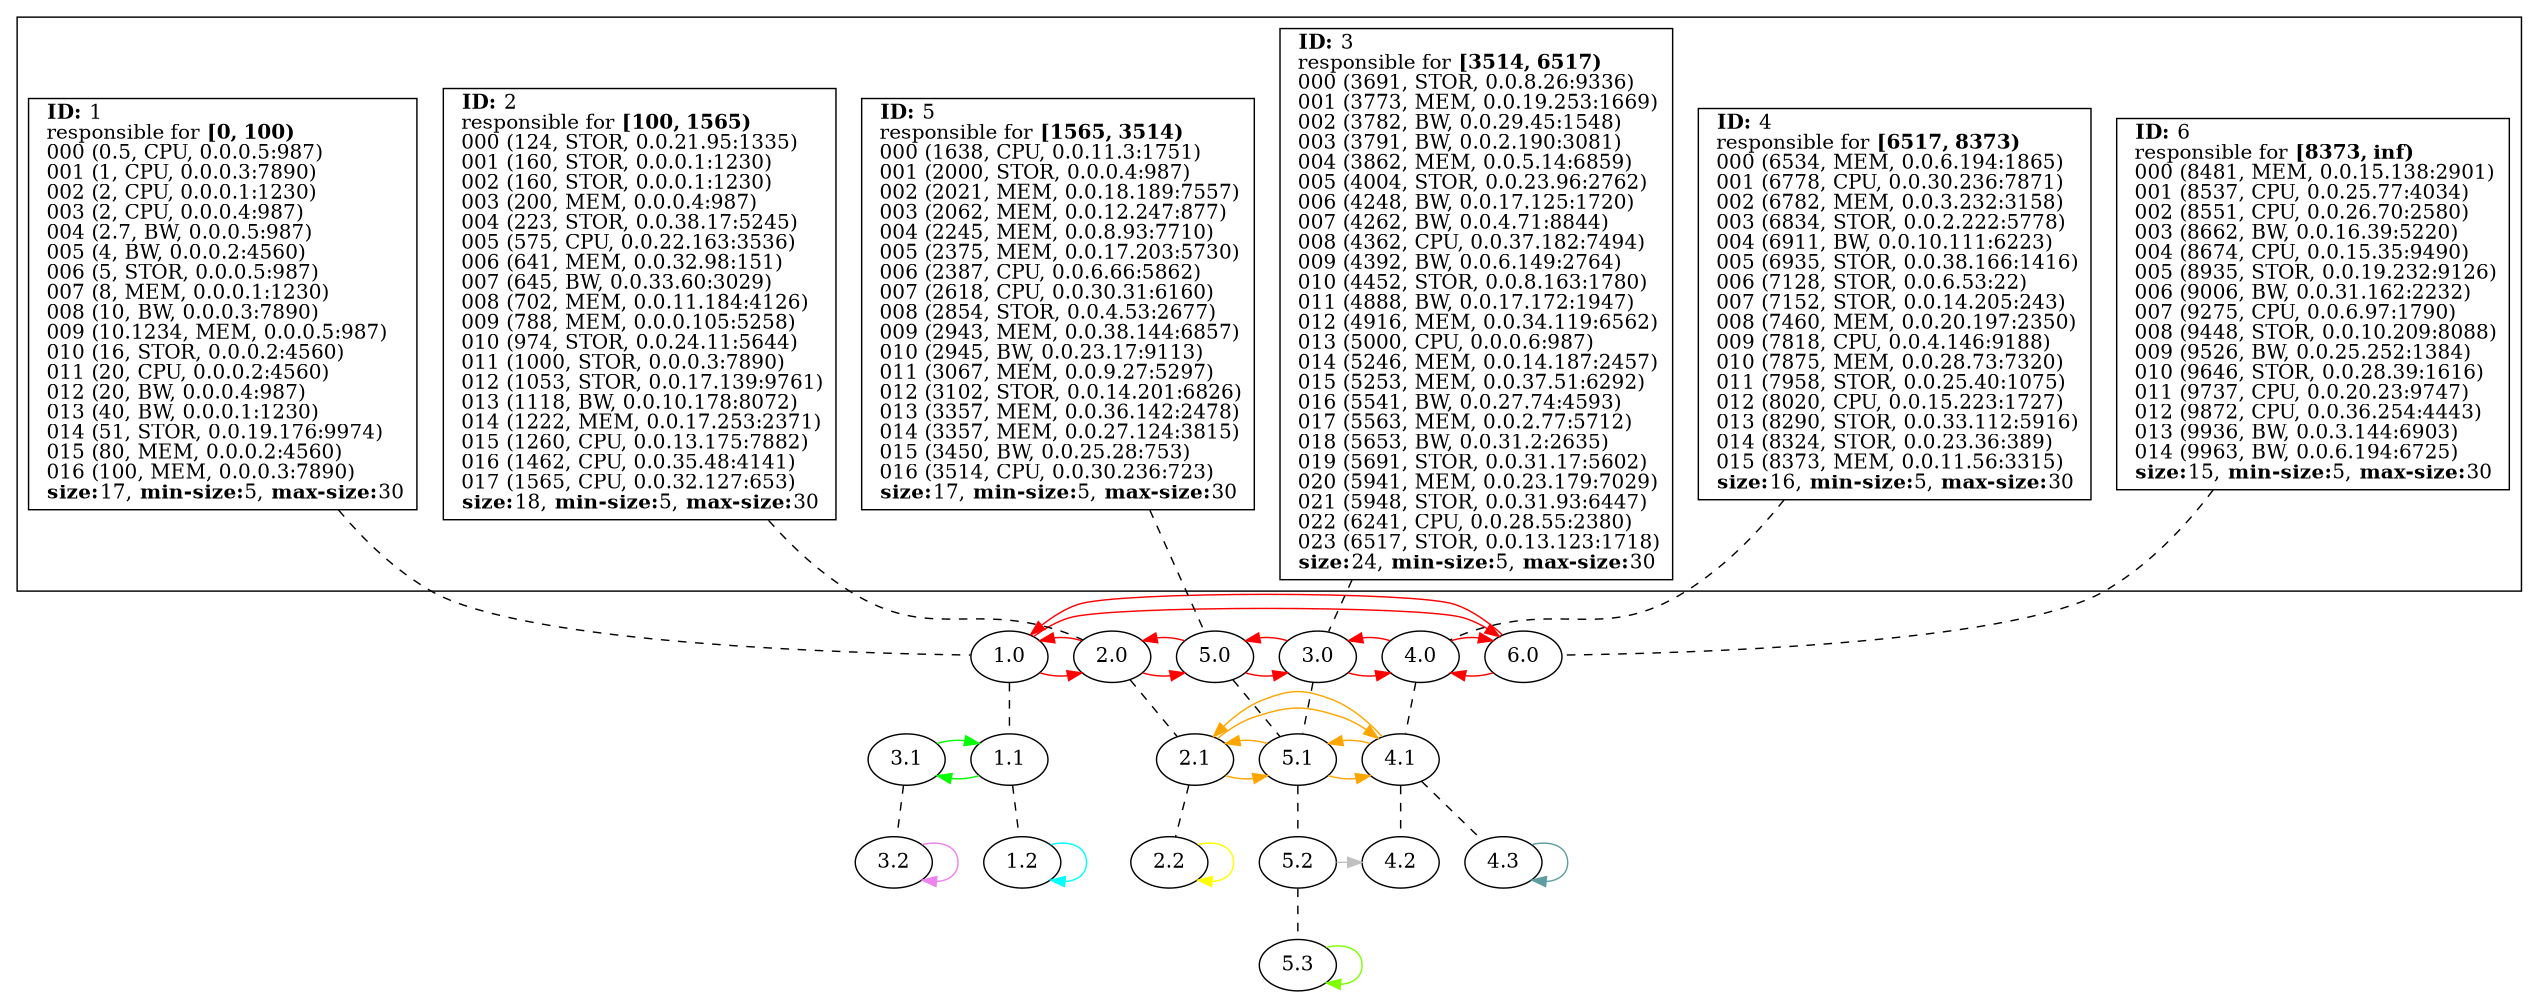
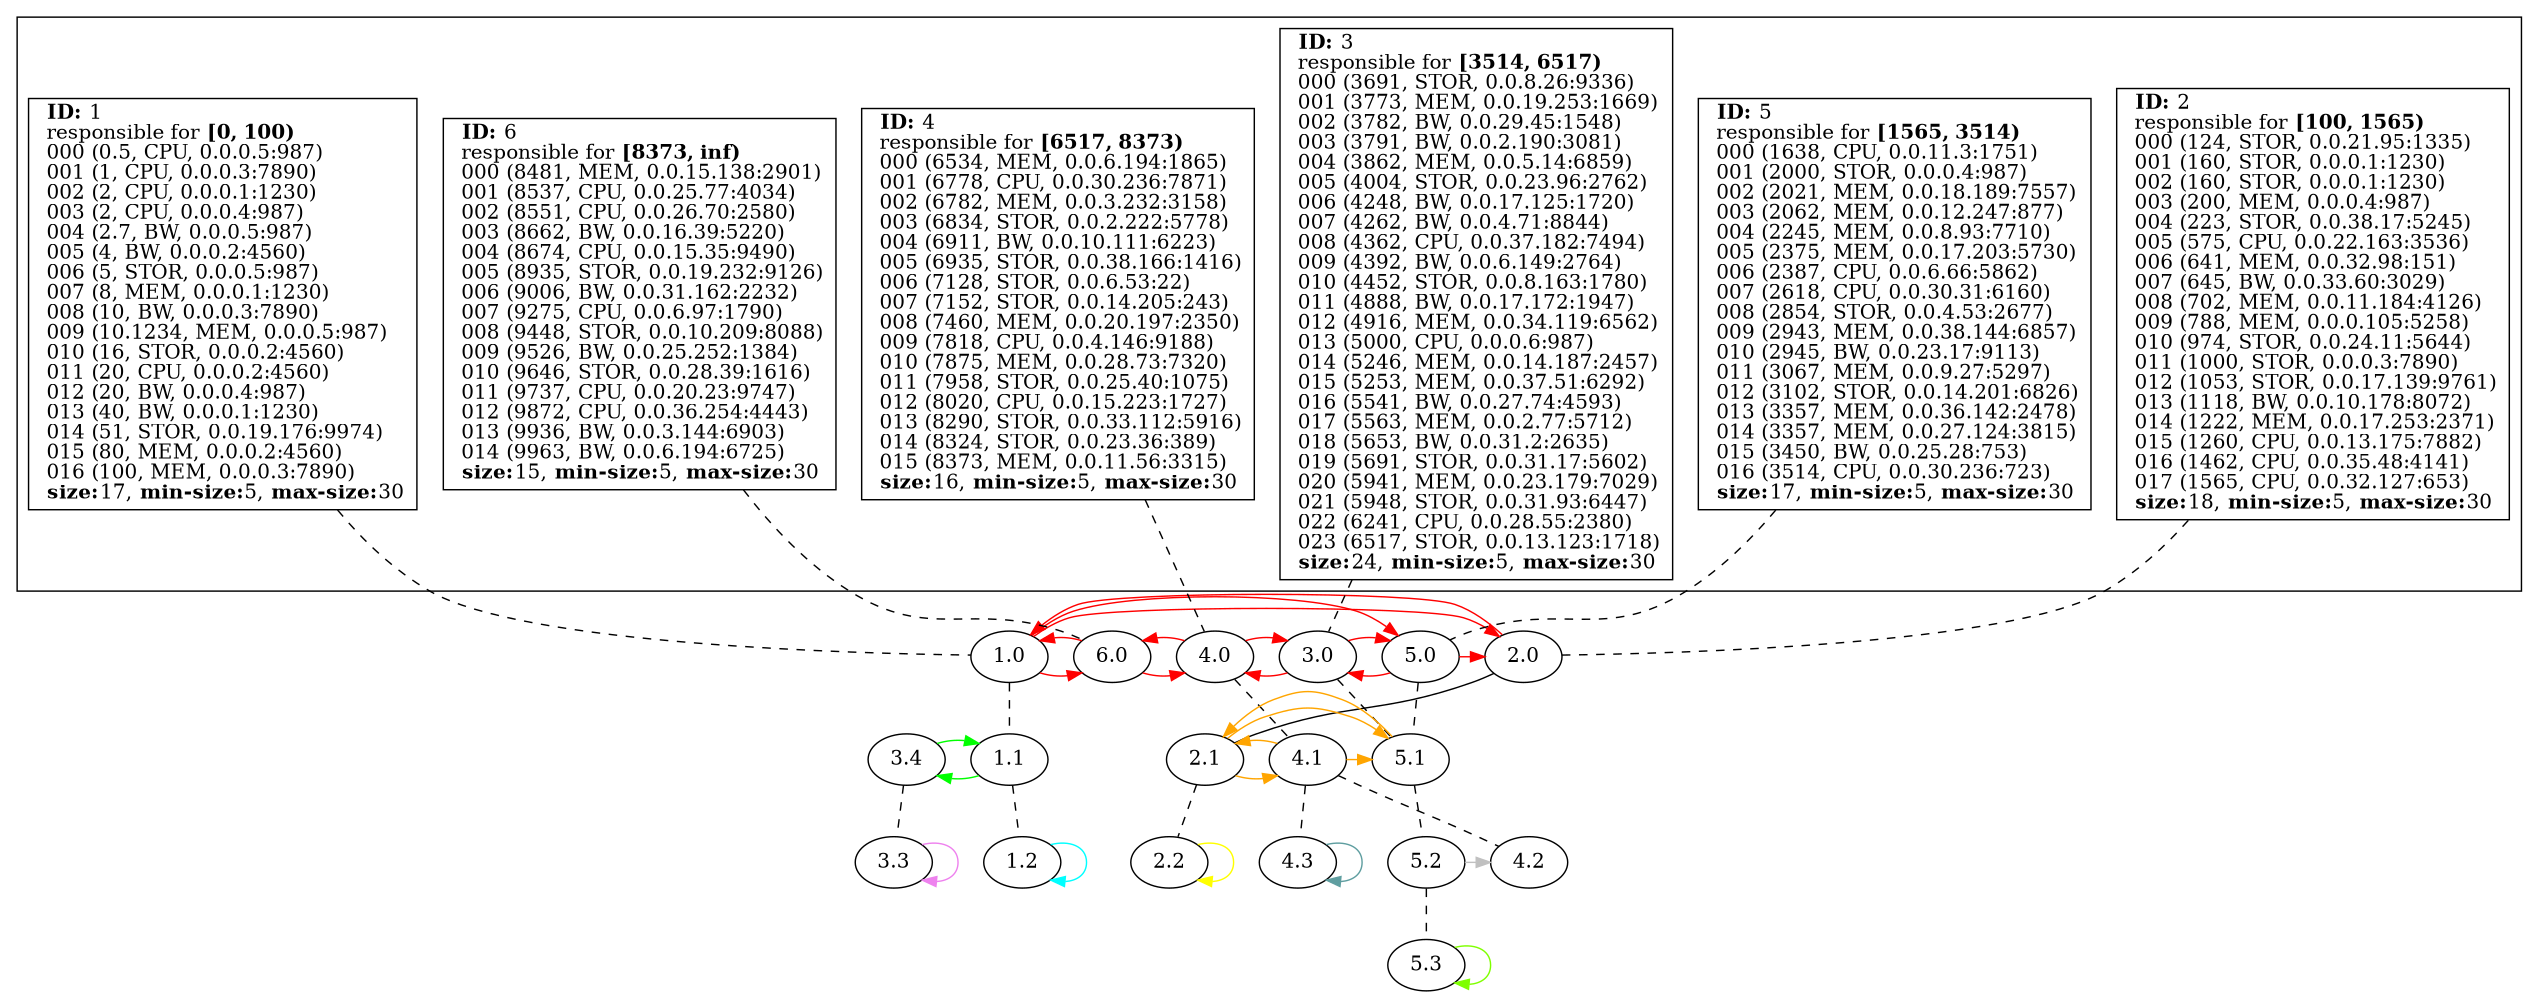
edge "2.0" -> "5.0": now "1.0" -> "5.0"
edge "2.0" -- "2.1": style dashed -> solid
node "3.1": label "3.1" -> "3.4"
edge "5.1" -> "4.1": removed
node "3.2": label "3.2" -> "3.3"
